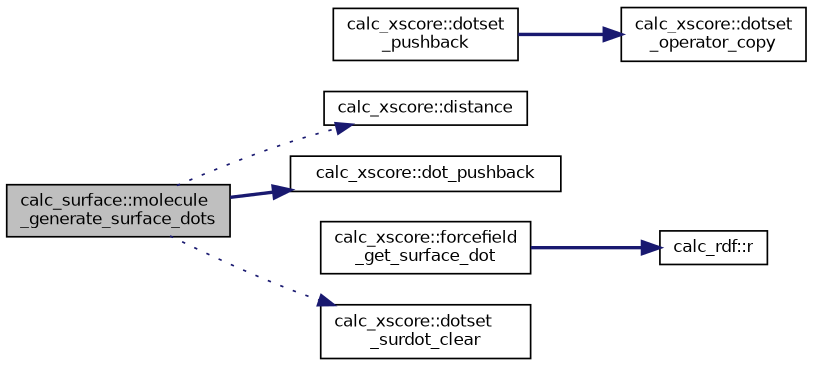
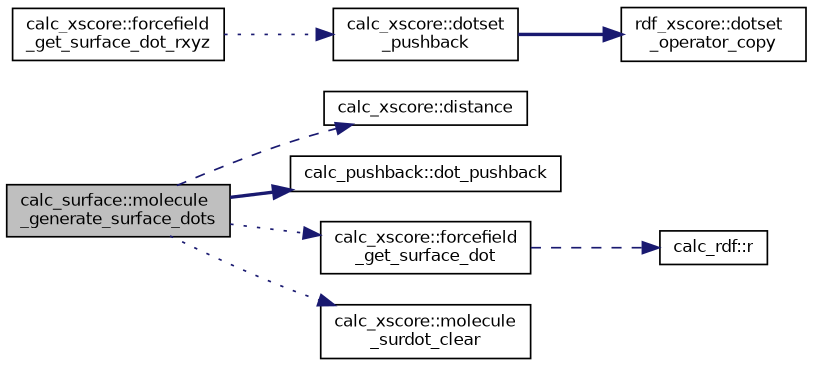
node "calc_xscore::forcefield _get_surface_dot_rxyz": added
node "calc_xscore::dotset _operator_copy": label "calc_xscore::dotset _operator_copy" -> "rdf_xscore::dotset _operator_copy"
edge "calc_surface::molecule _generate_surface_dots" -> "calc_xscore::distance": style dotted -> dashed
node "calc_xscore::dot_pushback": label "calc_xscore::dot_pushback" -> "calc_pushback::dot_pushback"
edge "calc_surface::molecule _generate_surface_dots" -> "calc_xscore::forcefield _get_surface_dot": added
edge "calc_xscore::forcefield _get_surface_dot" -> "calc_rdf::r": style bold -> dashed
node "calc_xscore::dotset _surdot_clear": label "calc_xscore::dotset _surdot_clear" -> "calc_xscore::molecule _surdot_clear"
